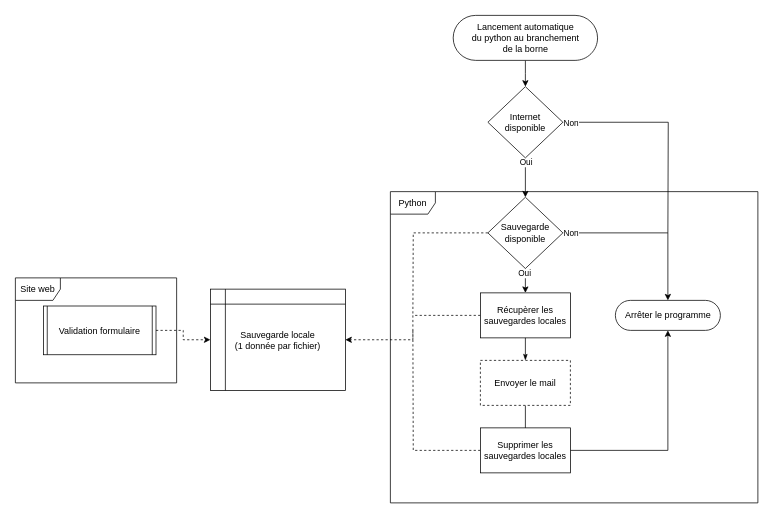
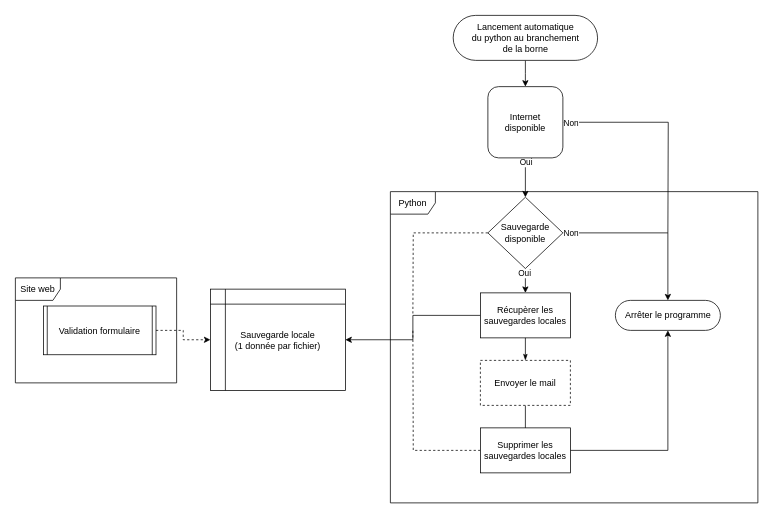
node "Internet disponible": shape diamond -> rounded rectangle
edge "Récupèrer les sauvegardes locales" -> "Sauvegarde locale (1 donnée par fichier)": style dashed -> solid
